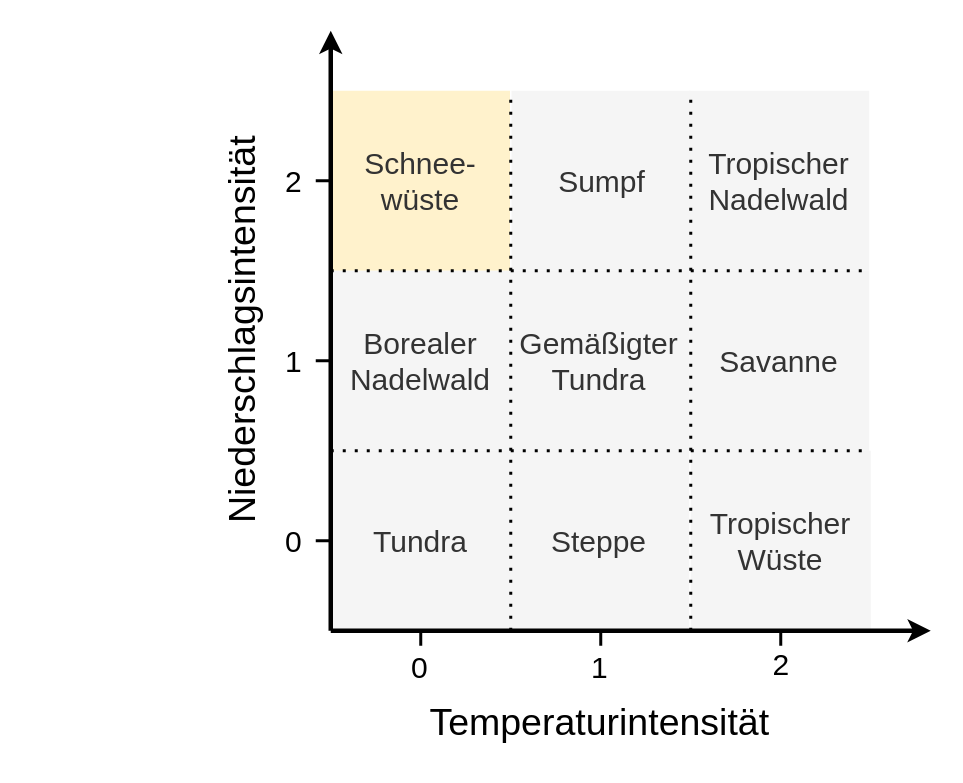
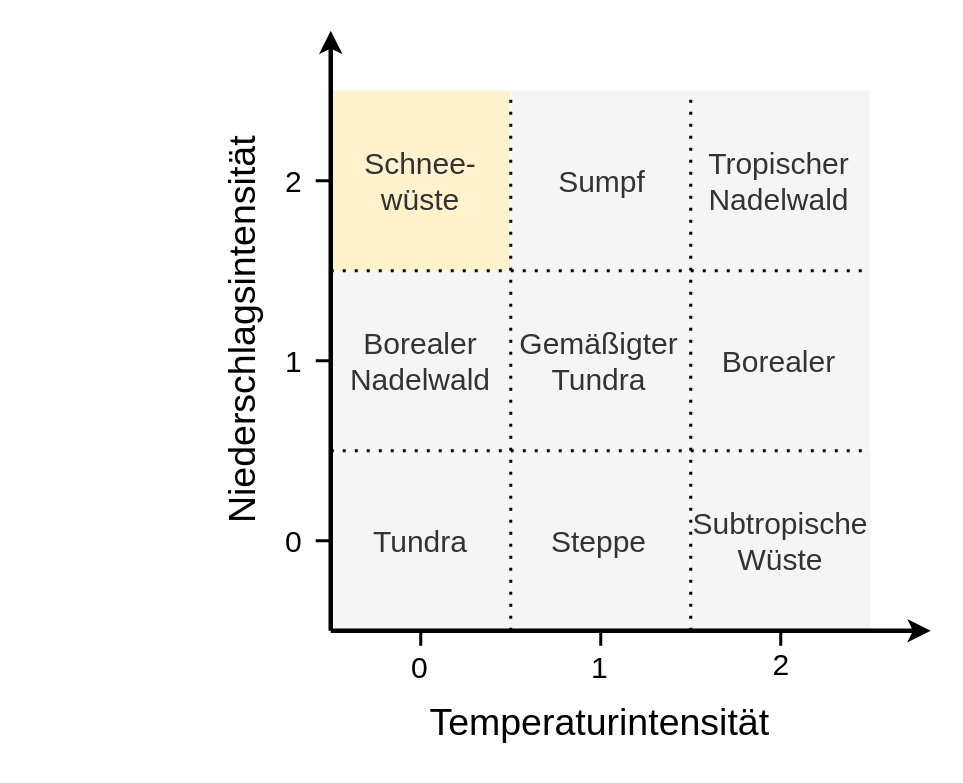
node "Savanne": label "Savanne" -> "Borealer"
node "Tropischer Wüste": label "Tropischer Wüste" -> "Subtropische Wüste"
